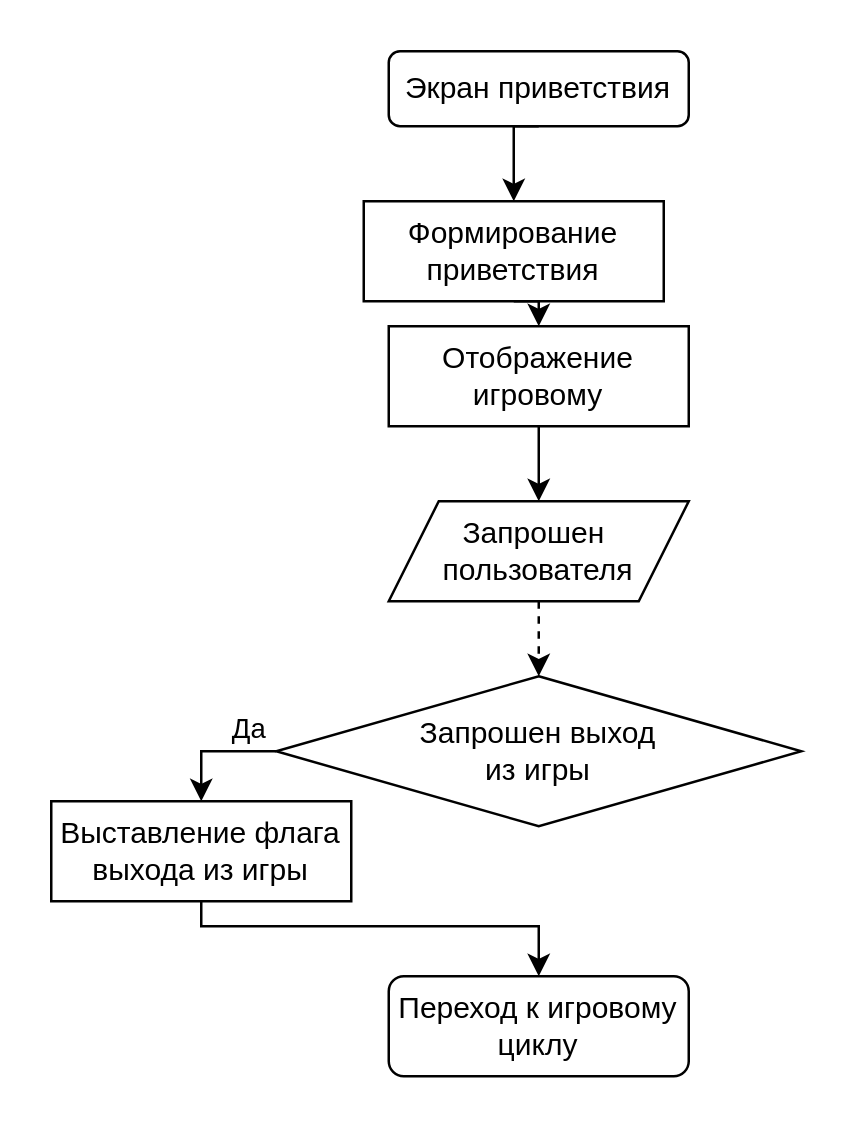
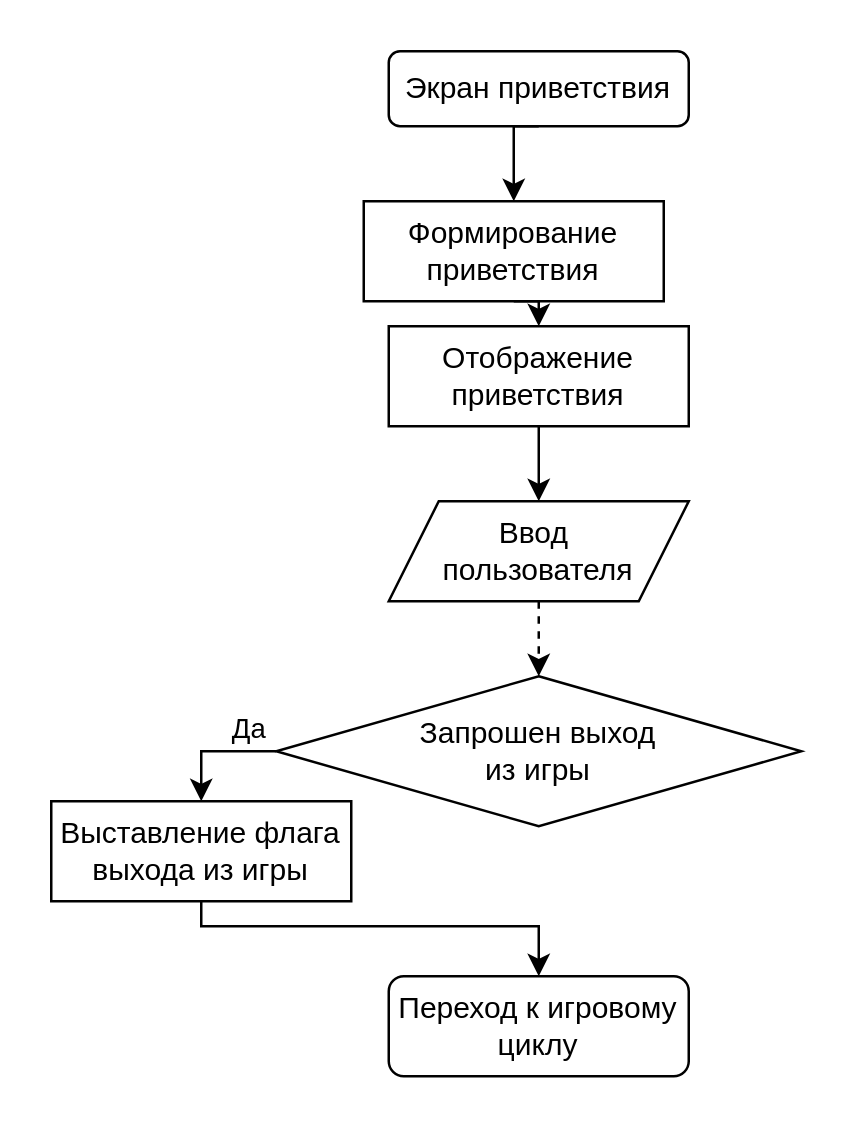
node "Отображение игровому": label "Отображение игровому" -> "Отображение приветствия"
node "Запрошен пользователя": label "Запрошен пользователя" -> "Ввод пользователя"
